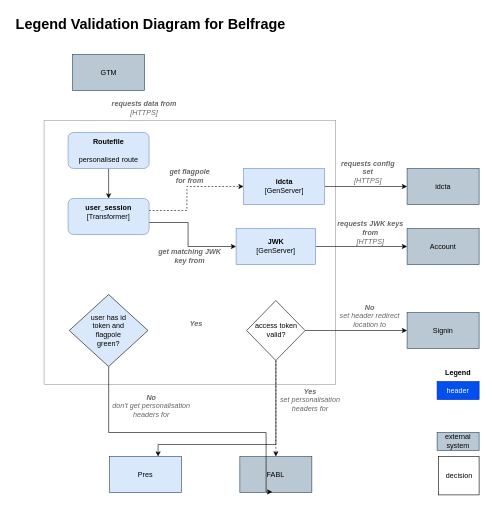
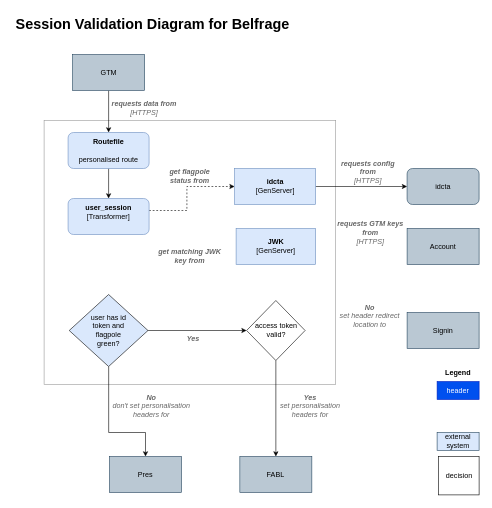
node "Legend Validation Diagram for Belfrage": label "Legend Validation Diagram for Belfrage" -> "Session Validation Diagram for Belfrage"
edge "GTM" -> "Routefile personalised route": added
node "requests config set [HTTPS]": label "requests config set [HTTPS]" -> "requests config from [HTTPS]"
node "get flagpole for from": label "get flagpole for from" -> "get flagpole status from"
node "idcta [GenServer]": moved (284, 186) -> (275, 186)
node "idcta": shape rectangle -> rounded rectangle
node "requests JWK keys from [HTTPS]": label "requests JWK keys from [HTTPS]" -> "requests GTM keys from [HTTPS]"
edge "user_session [Transformer]" -> "JWK [GenServer]": removed
edge "JWK [GenServer]" -> "Account": removed
node "Yes": moved (196, 323) -> (193, 338)
edge "user has id token and flagpole green?" -> "access token valid?": added
edge "access token valid?" -> "Signin": removed
node "Yes set personalisation headers for": moved (310, 400) -> (310, 406)
node "No don't get personalisation headers for": label "No don't get personalisation headers for" -> "No don't set personalisation headers for"
edge "user has id token and flagpole green?" -> "FABL": removed
node "external system": fillcolor #bac8d3 -> #dae8fc
edge "user has id token and flagpole green?" -> "Pres": added
edge "access token valid?" -> "Pres": removed
edge "access token valid?" -> "FABL": style dashed -> solid
node "Pres": fillcolor #dae8fc -> #bac8d3
